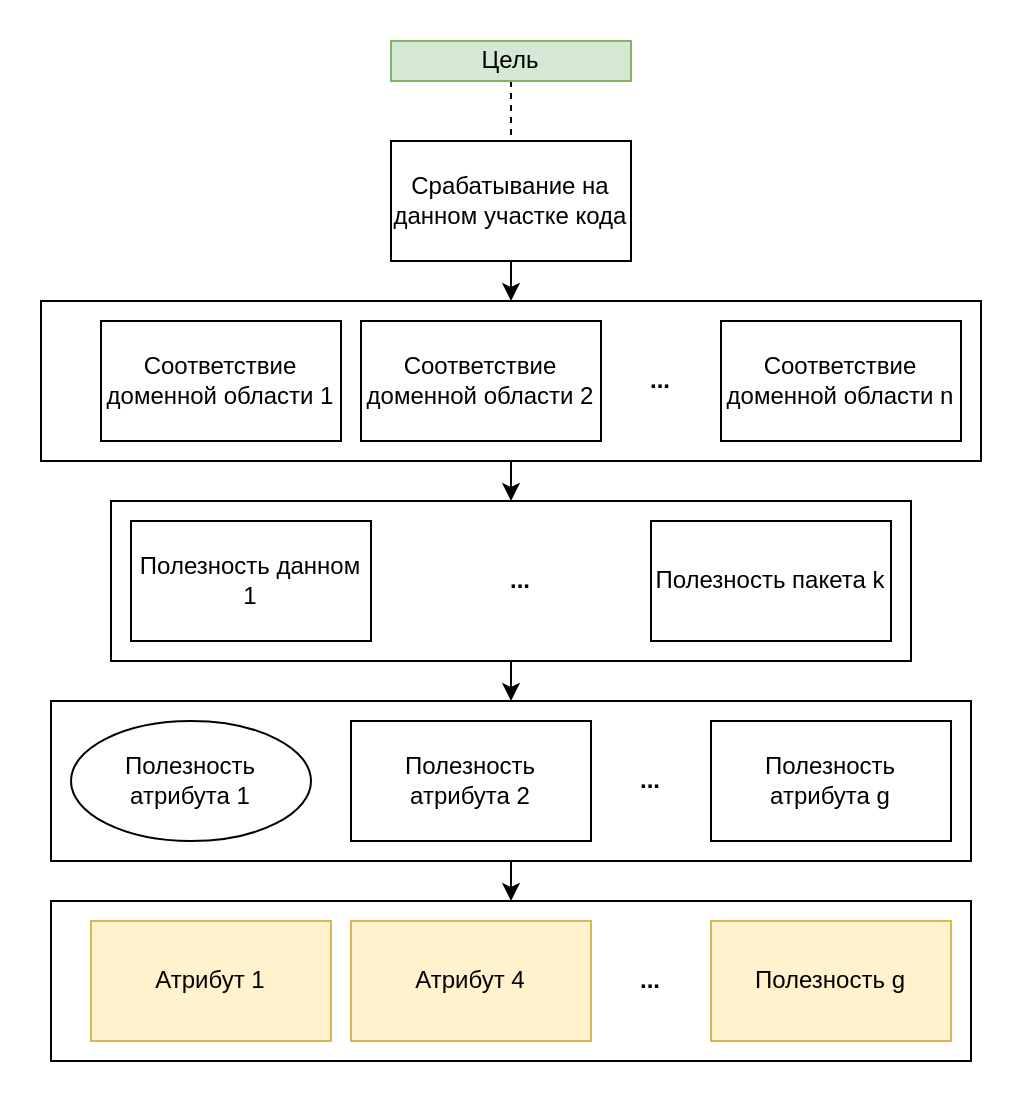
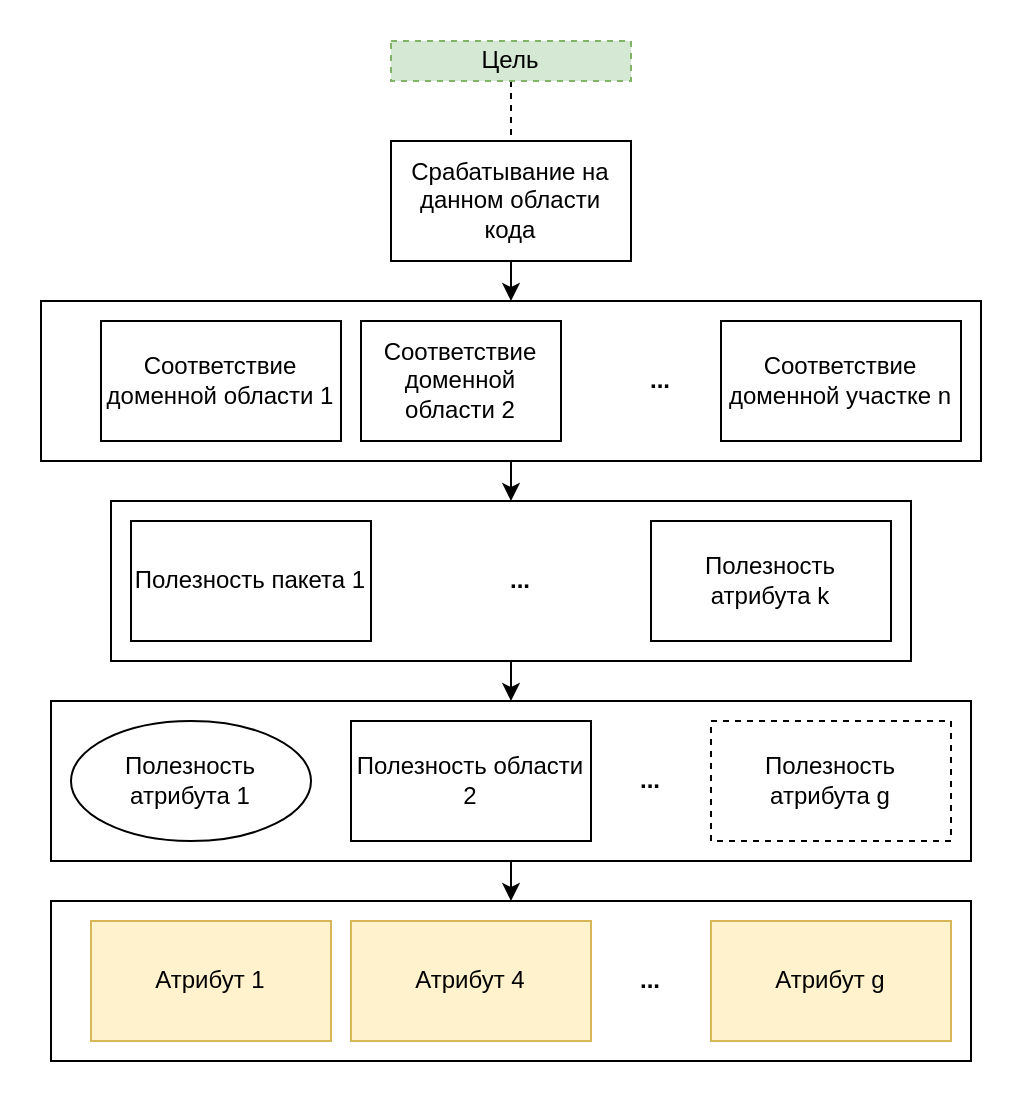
node "Цель": style solid -> dashed
node "Срабатывание на данном участке кода": label "Срабатывание на данном участке кода" -> "Срабатывание на данном области кода"
node "Соответствие доменной области 2": size 240x120 -> 200x120
node "Соответствие доменной области n": label "Соответствие доменной области n" -> "Соответствие доменной участке n"
node "Полезность данном 1": label "Полезность данном 1" -> "Полезность пакета 1"
node "Полезность пакета k": label "Полезность пакета k" -> "Полезность атрибута k"
node "Полезность атрибута 2": label "Полезность атрибута 2" -> "Полезность области 2"
node "Полезность атрибута g": style solid -> dashed
node "Полезность g": label "Полезность g" -> "Атрибут g"
